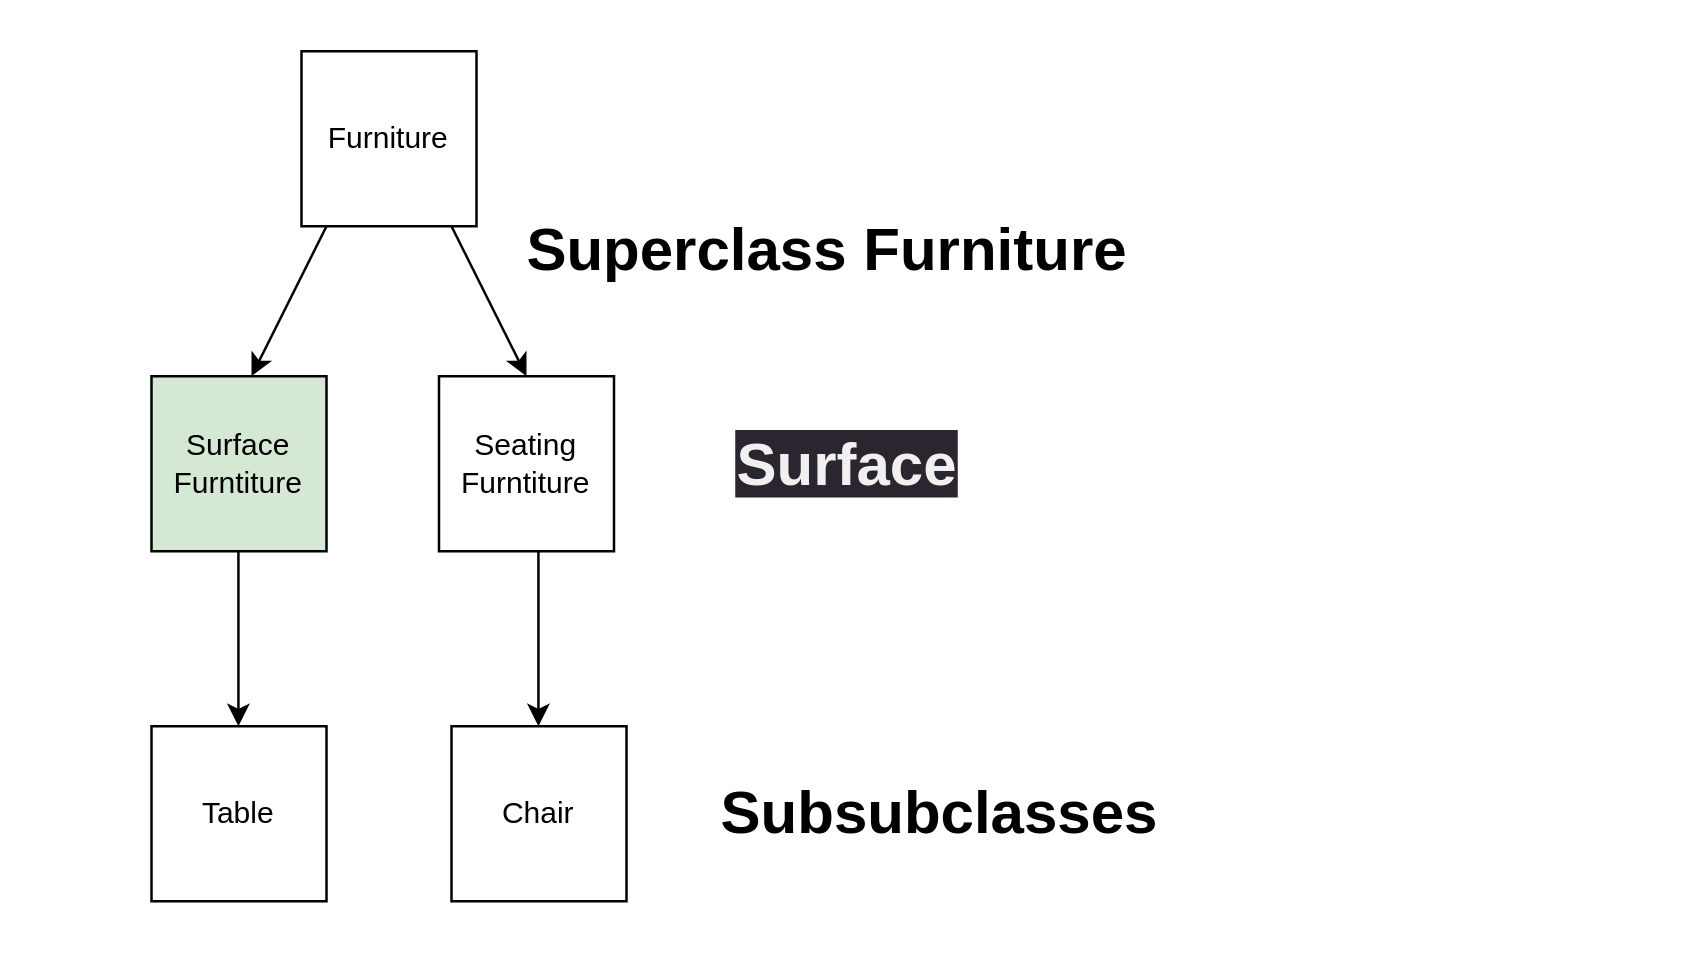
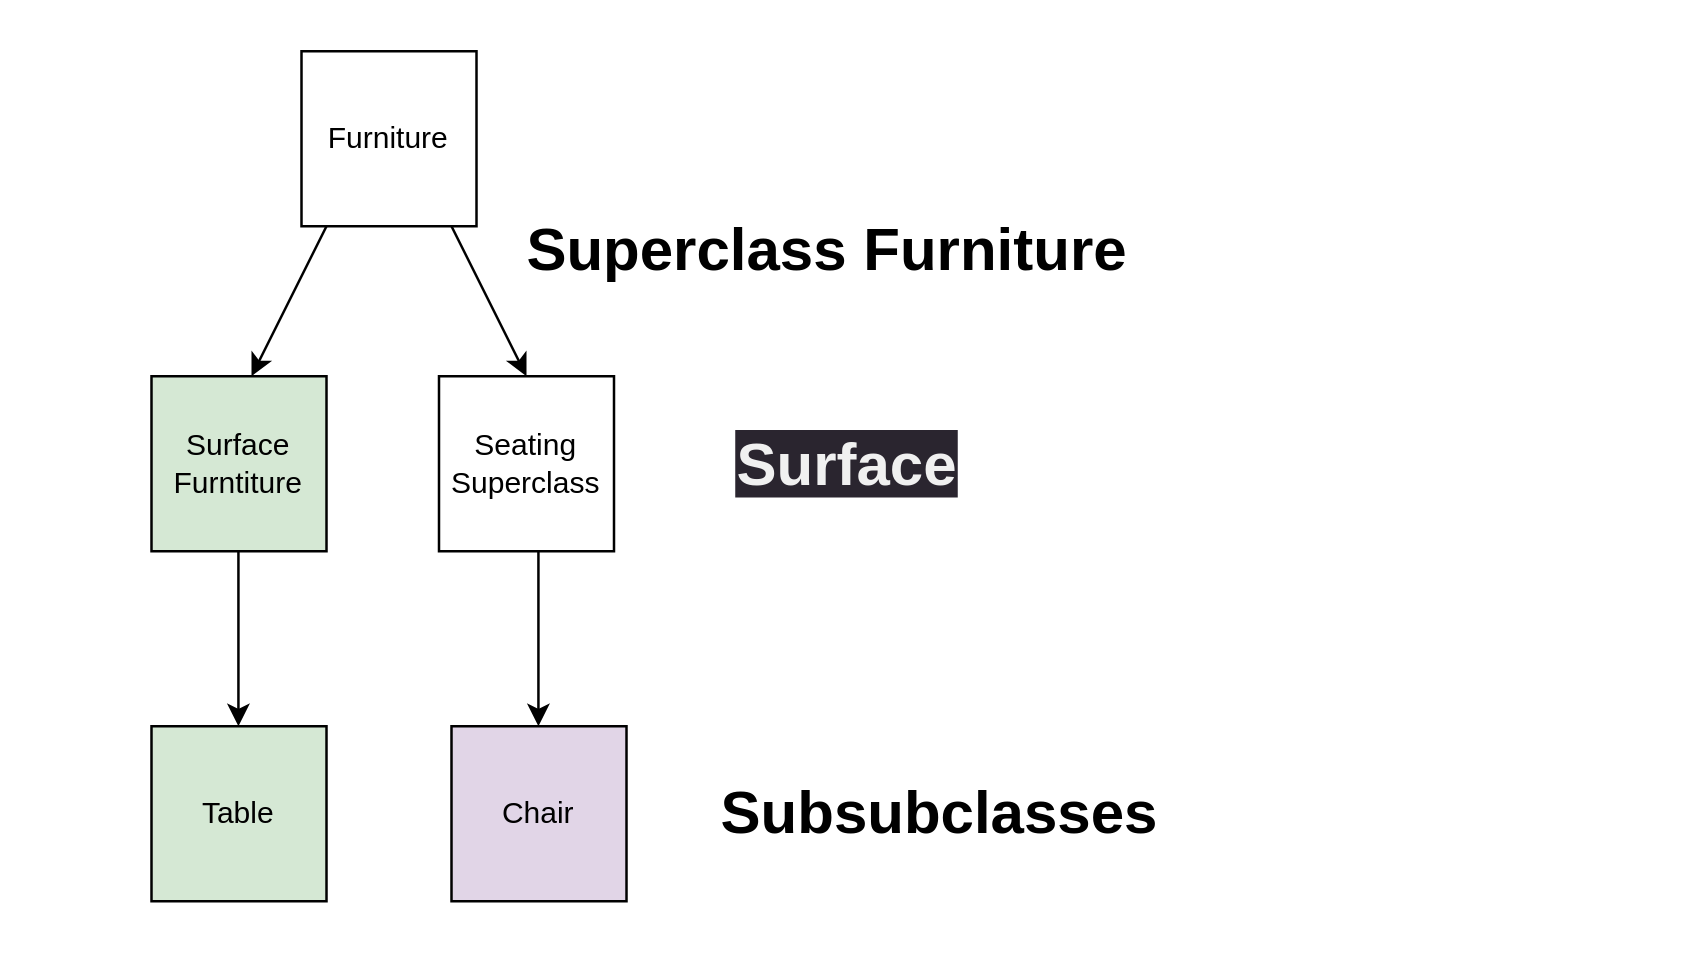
node "Seating Furntiture": label "Seating Furntiture" -> "Seating Superclass"
node "Table": fillcolor #ffffff -> #d5e8d4
node "Chair": fillcolor #ffffff -> #e1d5e7
